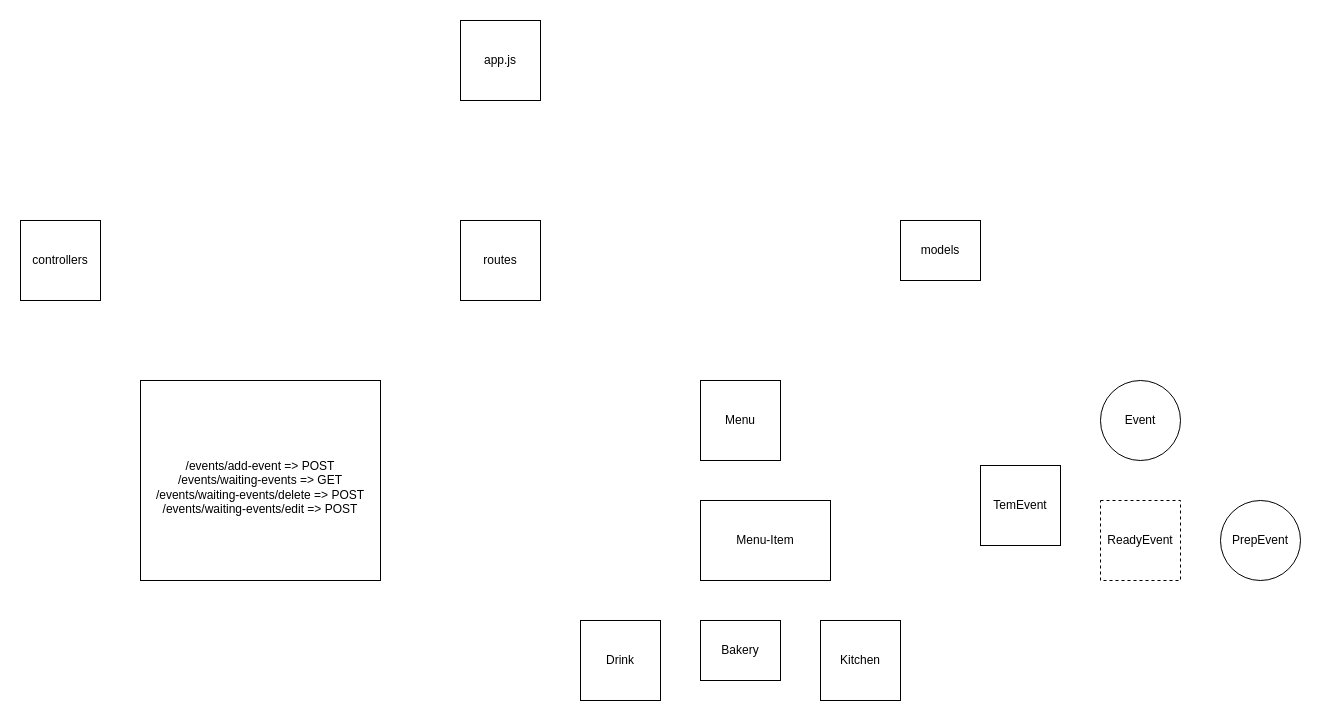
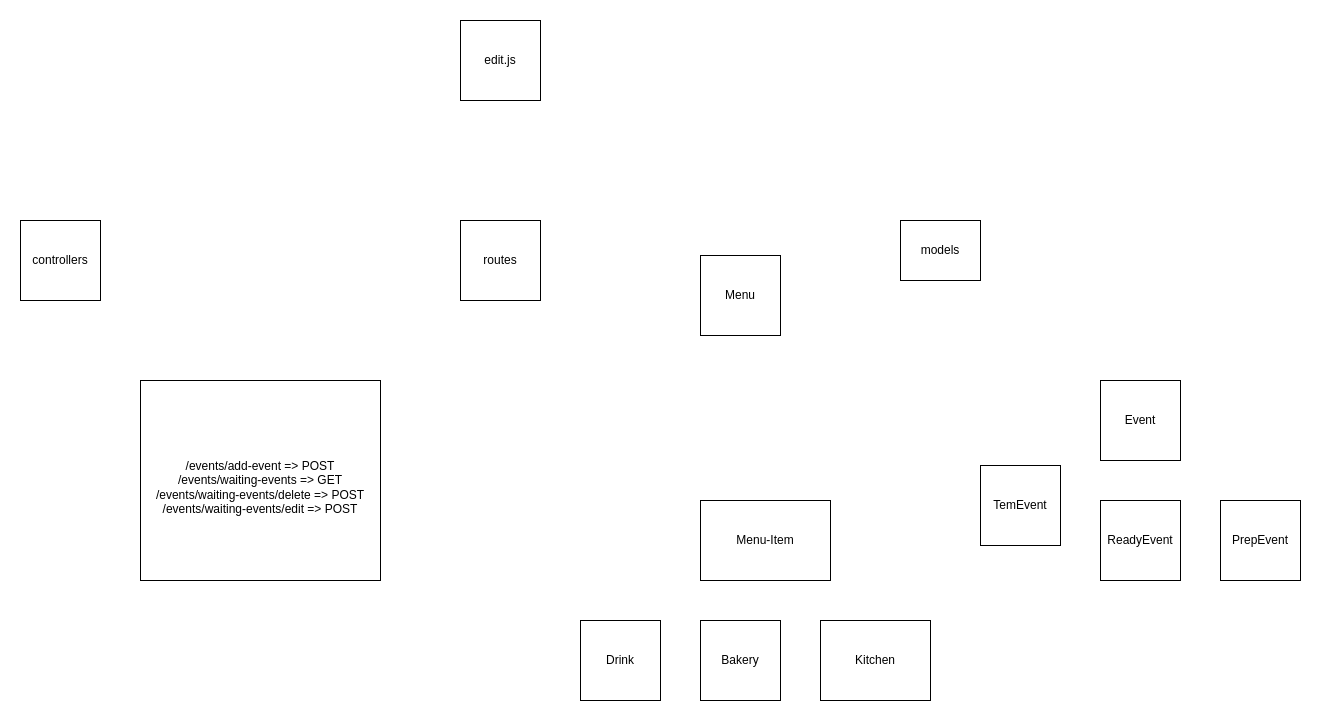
node "app.js": label "app.js" -> "edit.js"
node "Menu": moved (741, 421) -> (741, 296)
node "Event": shape ellipse -> rectangle
node "ReadyEvent": style dashed -> solid
node "PrepEvent": shape ellipse -> rectangle
node "Bakery": size 80x60 -> 80x80
node "Kitchen": size 80x80 -> 110x80
